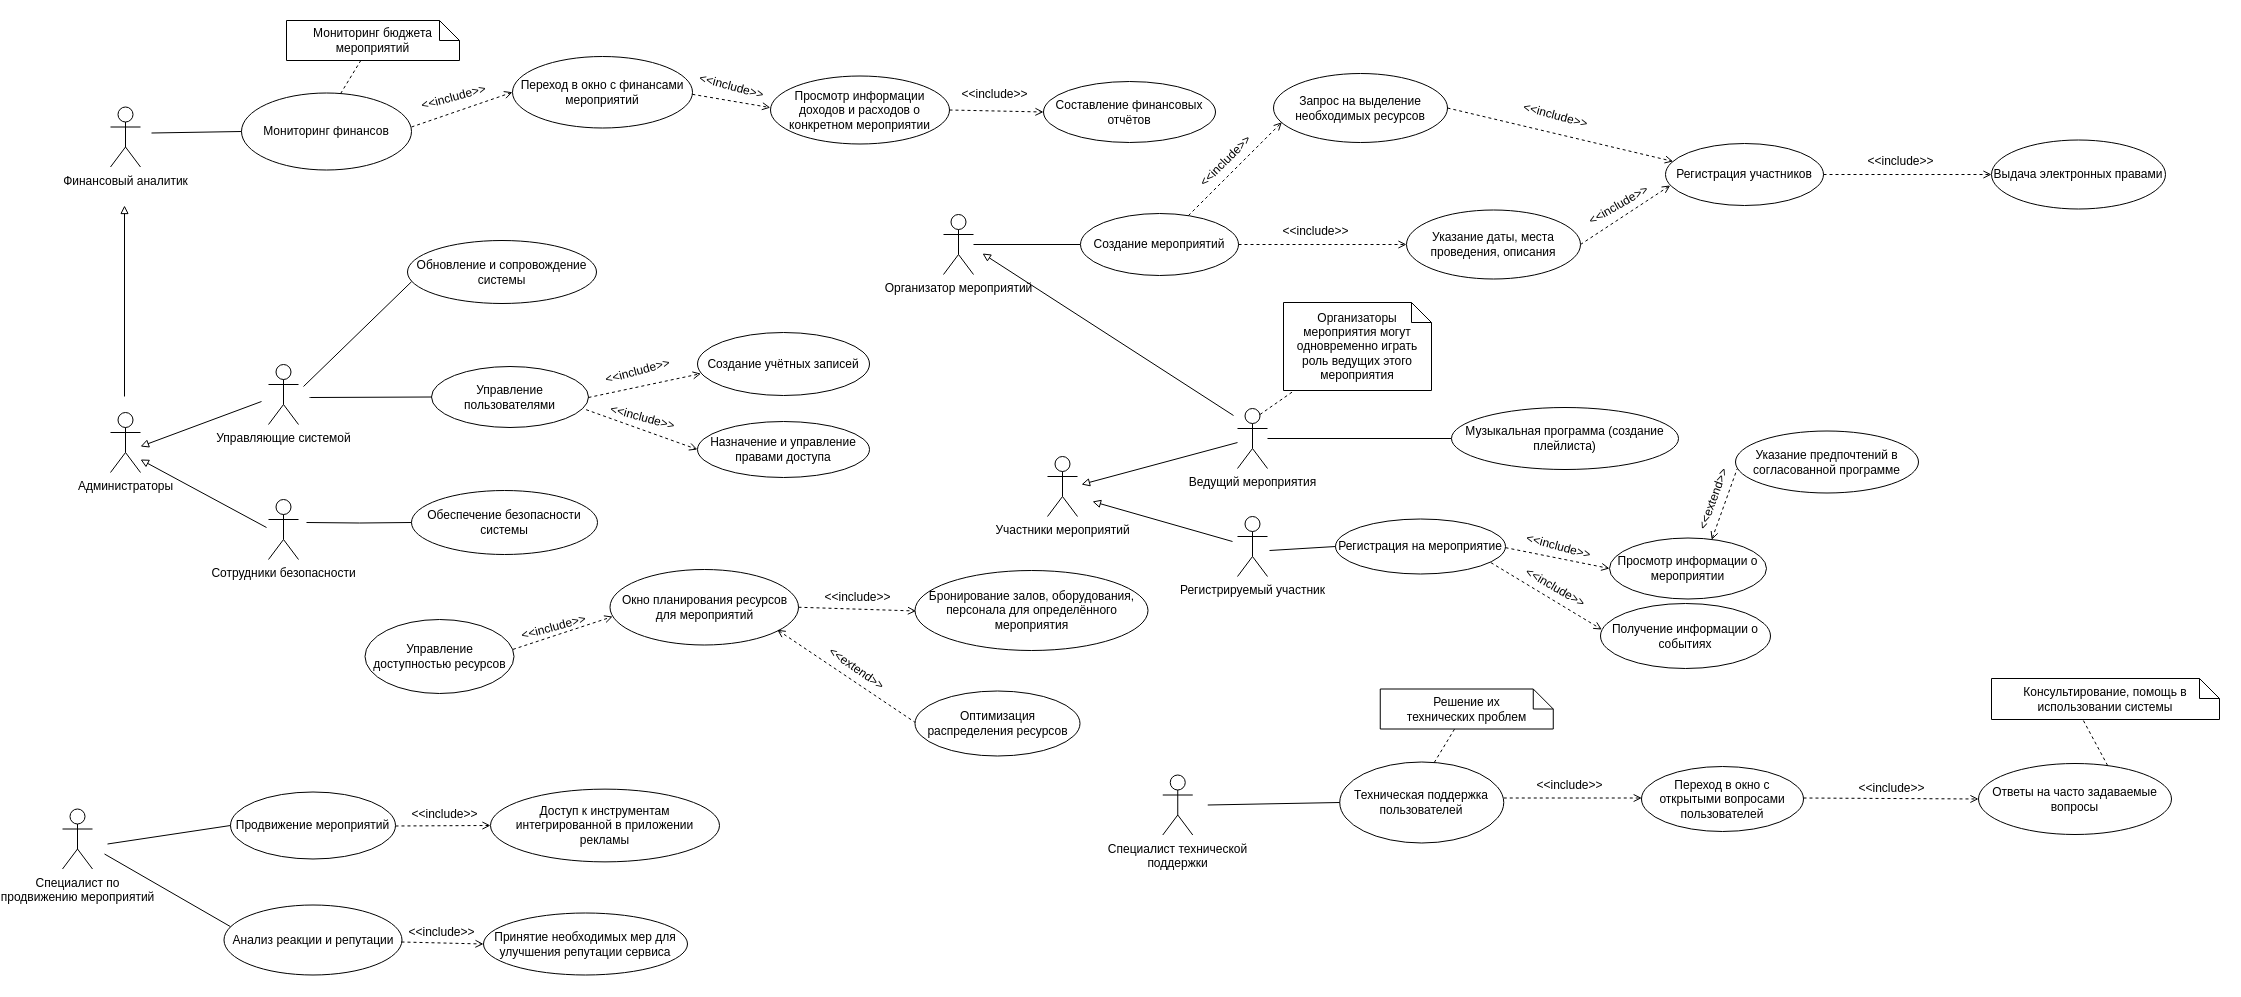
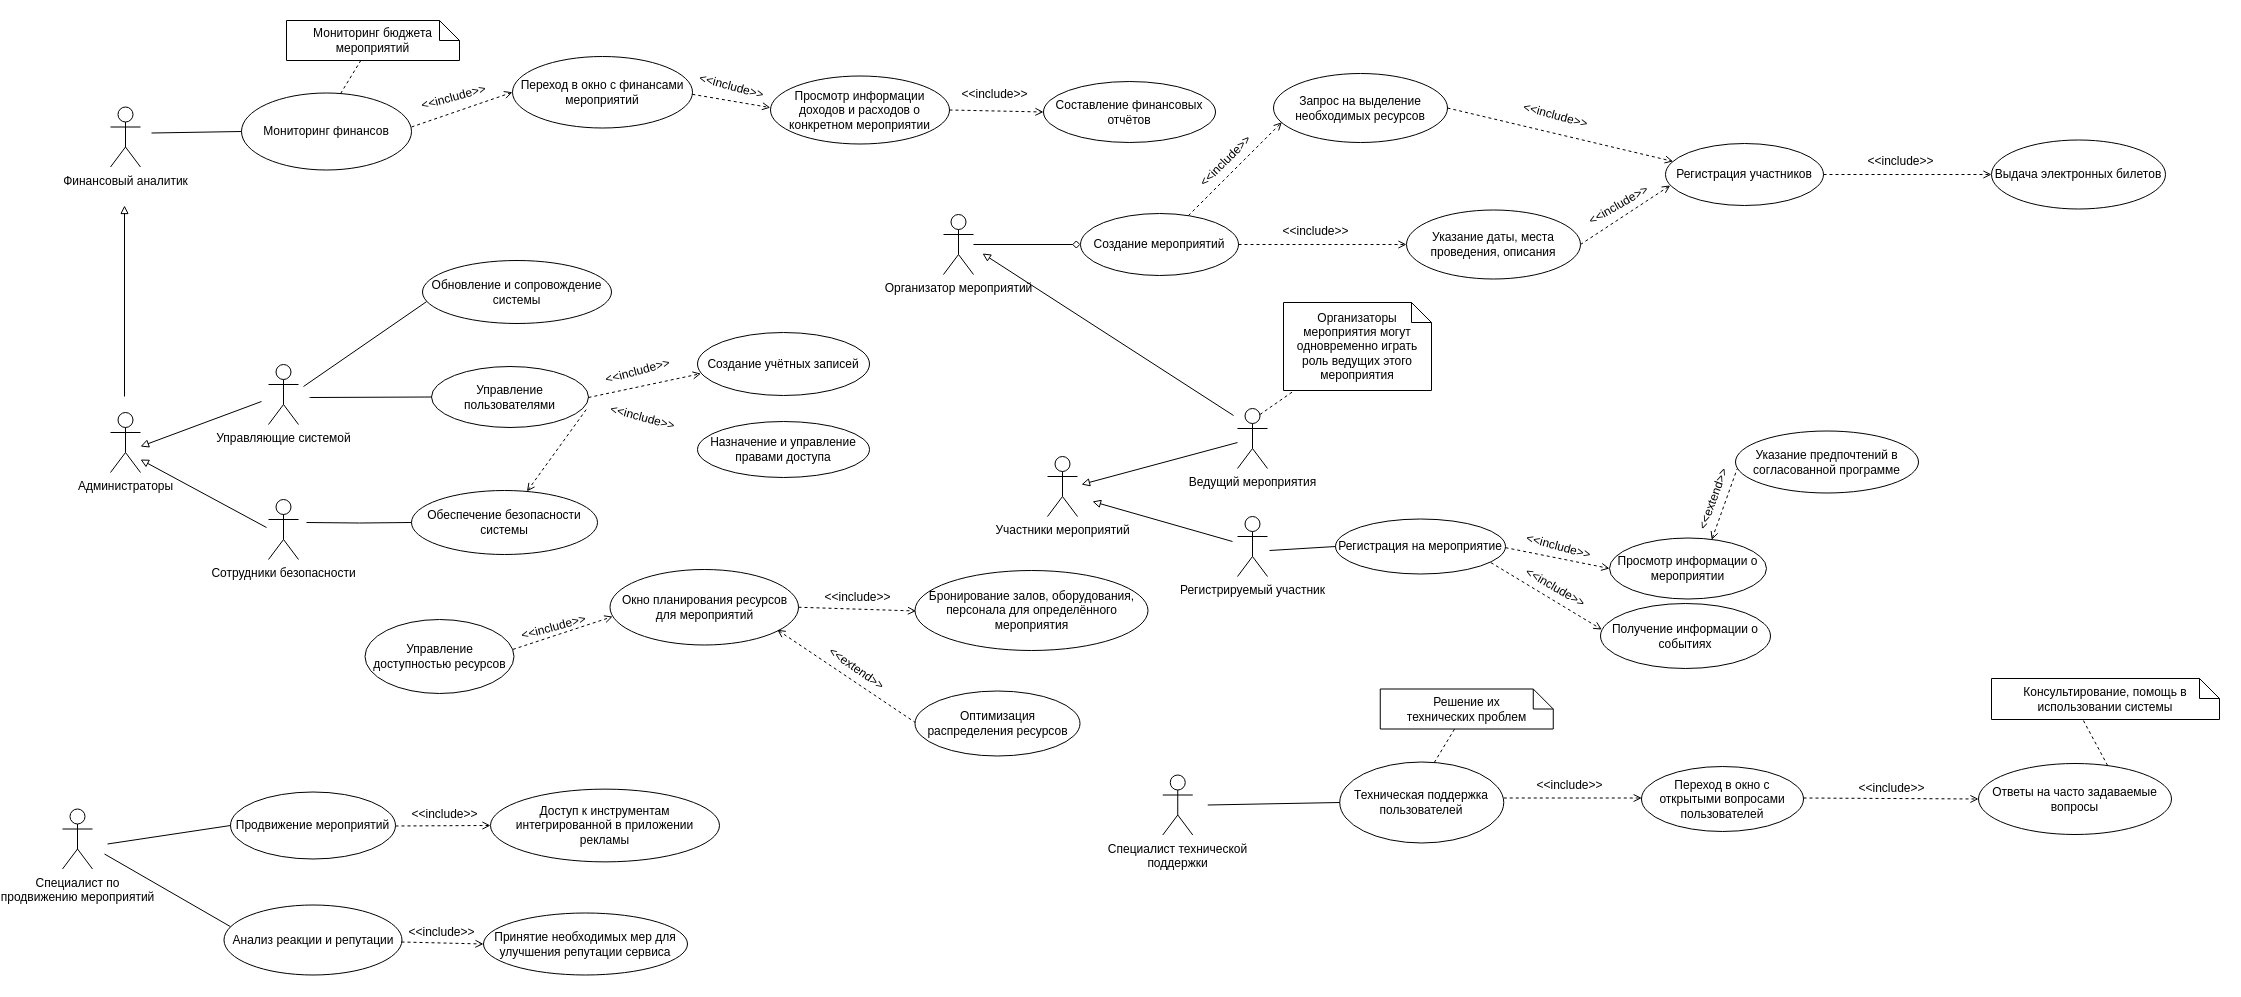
node "Выдача электронных правами": label "Выдача электронных правами" -> "Выдача электронных билетов"
edge "Организатор мероприятий" -- "Создание мероприятий": arrowhead none -> diamond
node "Обновление и сопровождение системы": moved (502, 272) -> (517, 292)
edge "Управление пользователями" -> "Назначение и управление правами доступа": now "Управление пользователями" -> "Обеспечение безопасности системы"
edge "Ведущий мероприятия" -- "Музыкальная программа (создание плейлиста)": removed
node "Музыкальная программа (создание плейлиста)": removed
